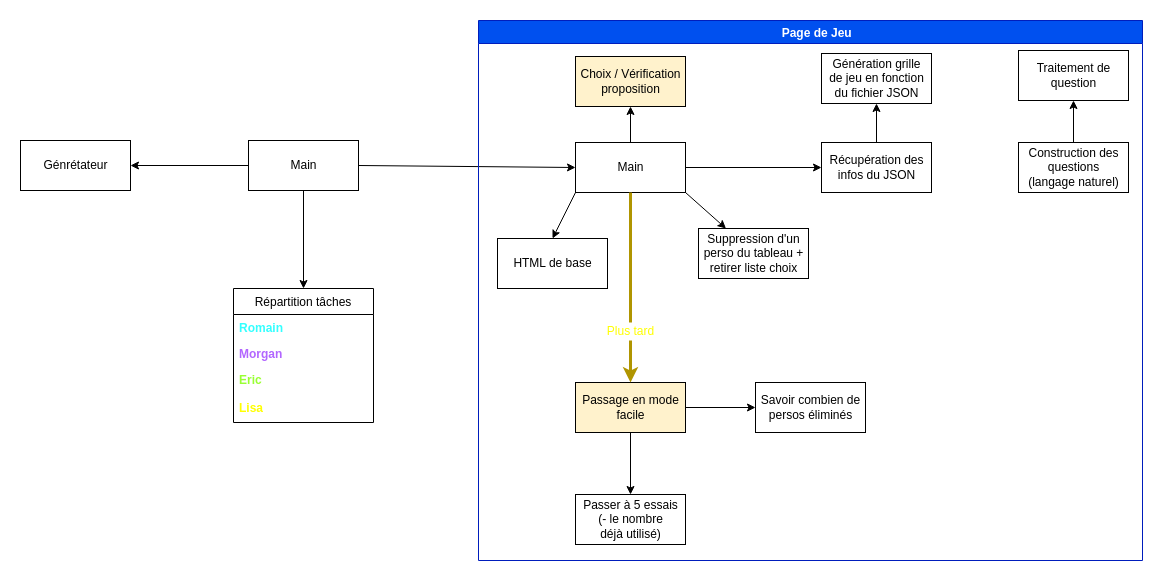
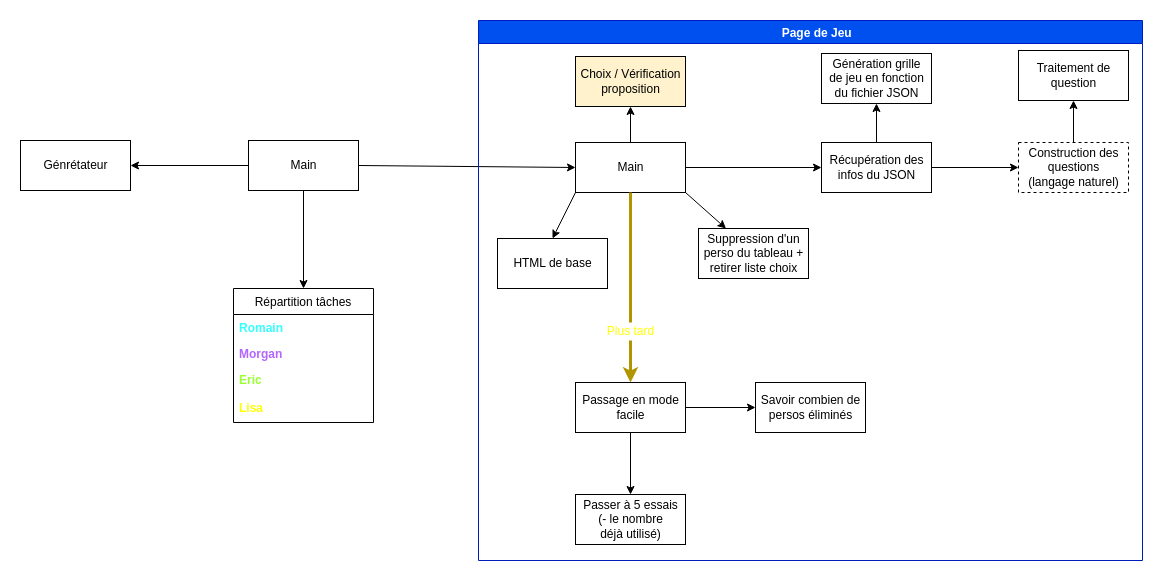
edge "Récupération des infos du JSON" -> "Construction des questions (langage naturel)": added
node "Construction des questions (langage naturel)": style solid -> dashed
node "Passage en mode facile": fillcolor #fff2cc -> #ffffff
